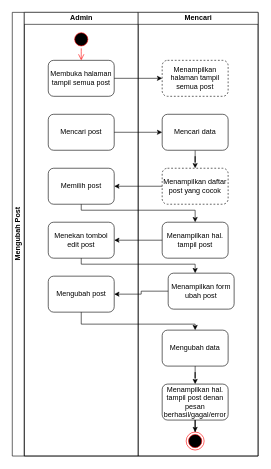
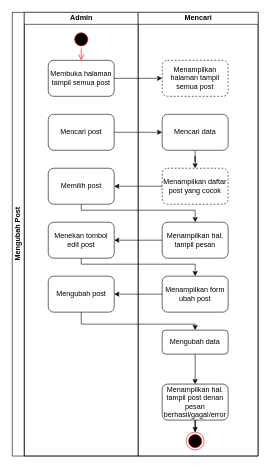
node "Menampilkan hal. tampil post": label "Menampilkan hal. tampil post" -> "Menampilkan hal. tampil pesan"
node "Menampilkan form ubah post": moved (201, 291) -> (195, 294)
node "Mengubah data": size 66x36 -> 66x24
